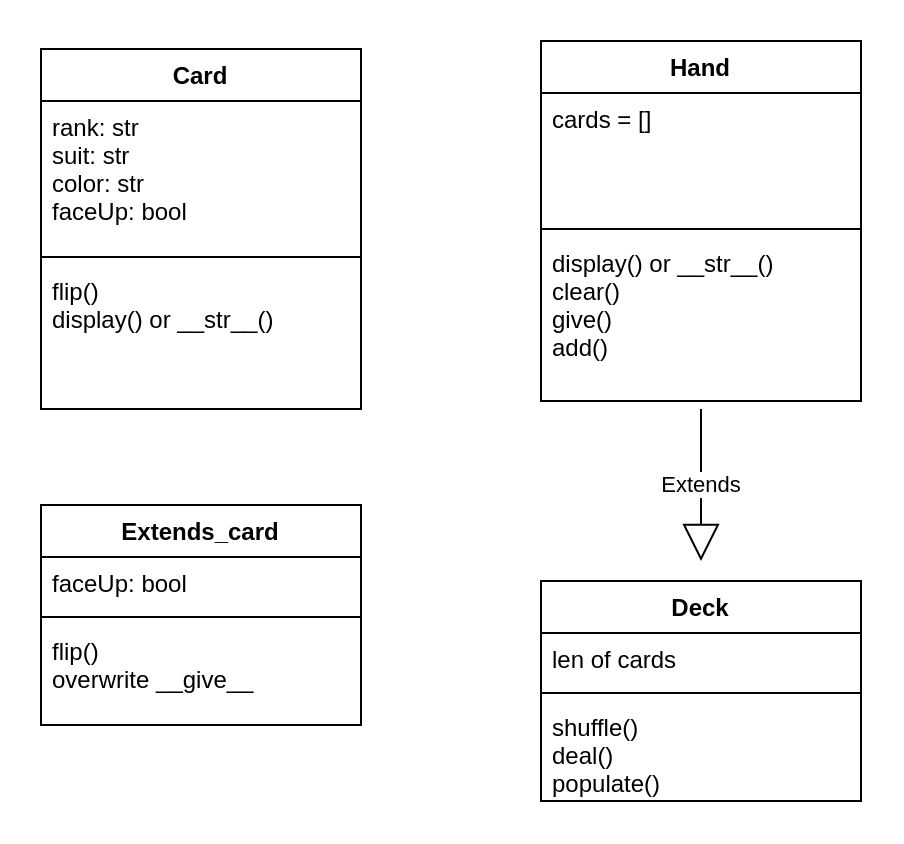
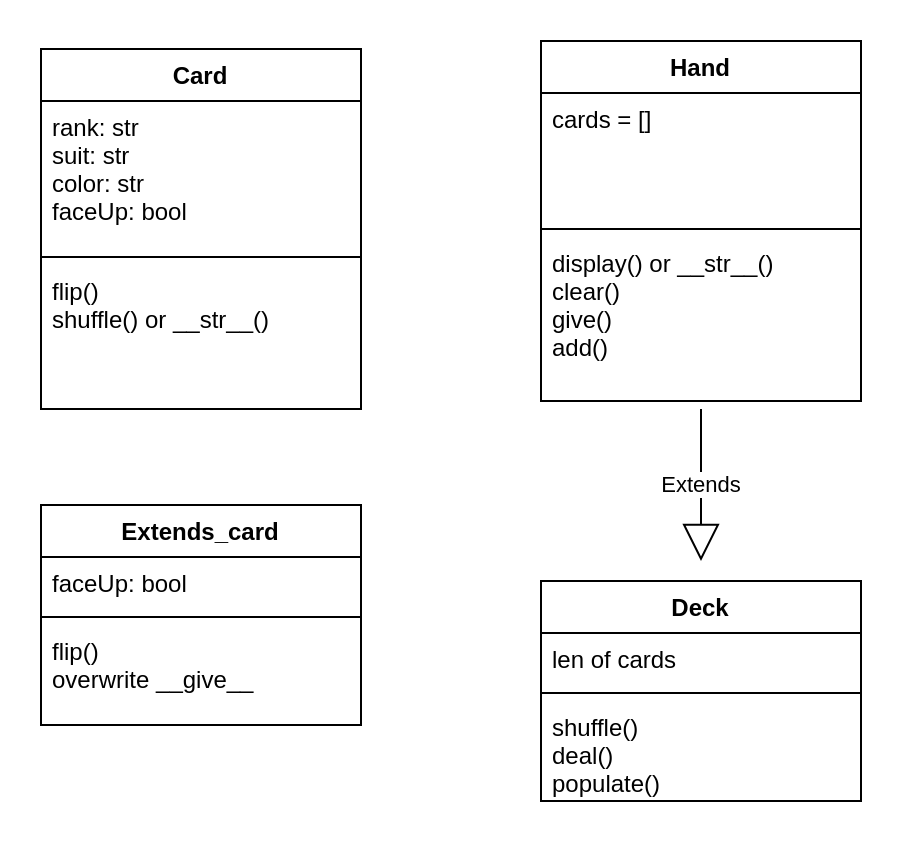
node "flip() display() or __str__()": label "flip() display() or __str__()" -> "flip() shuffle() or __str__()"
